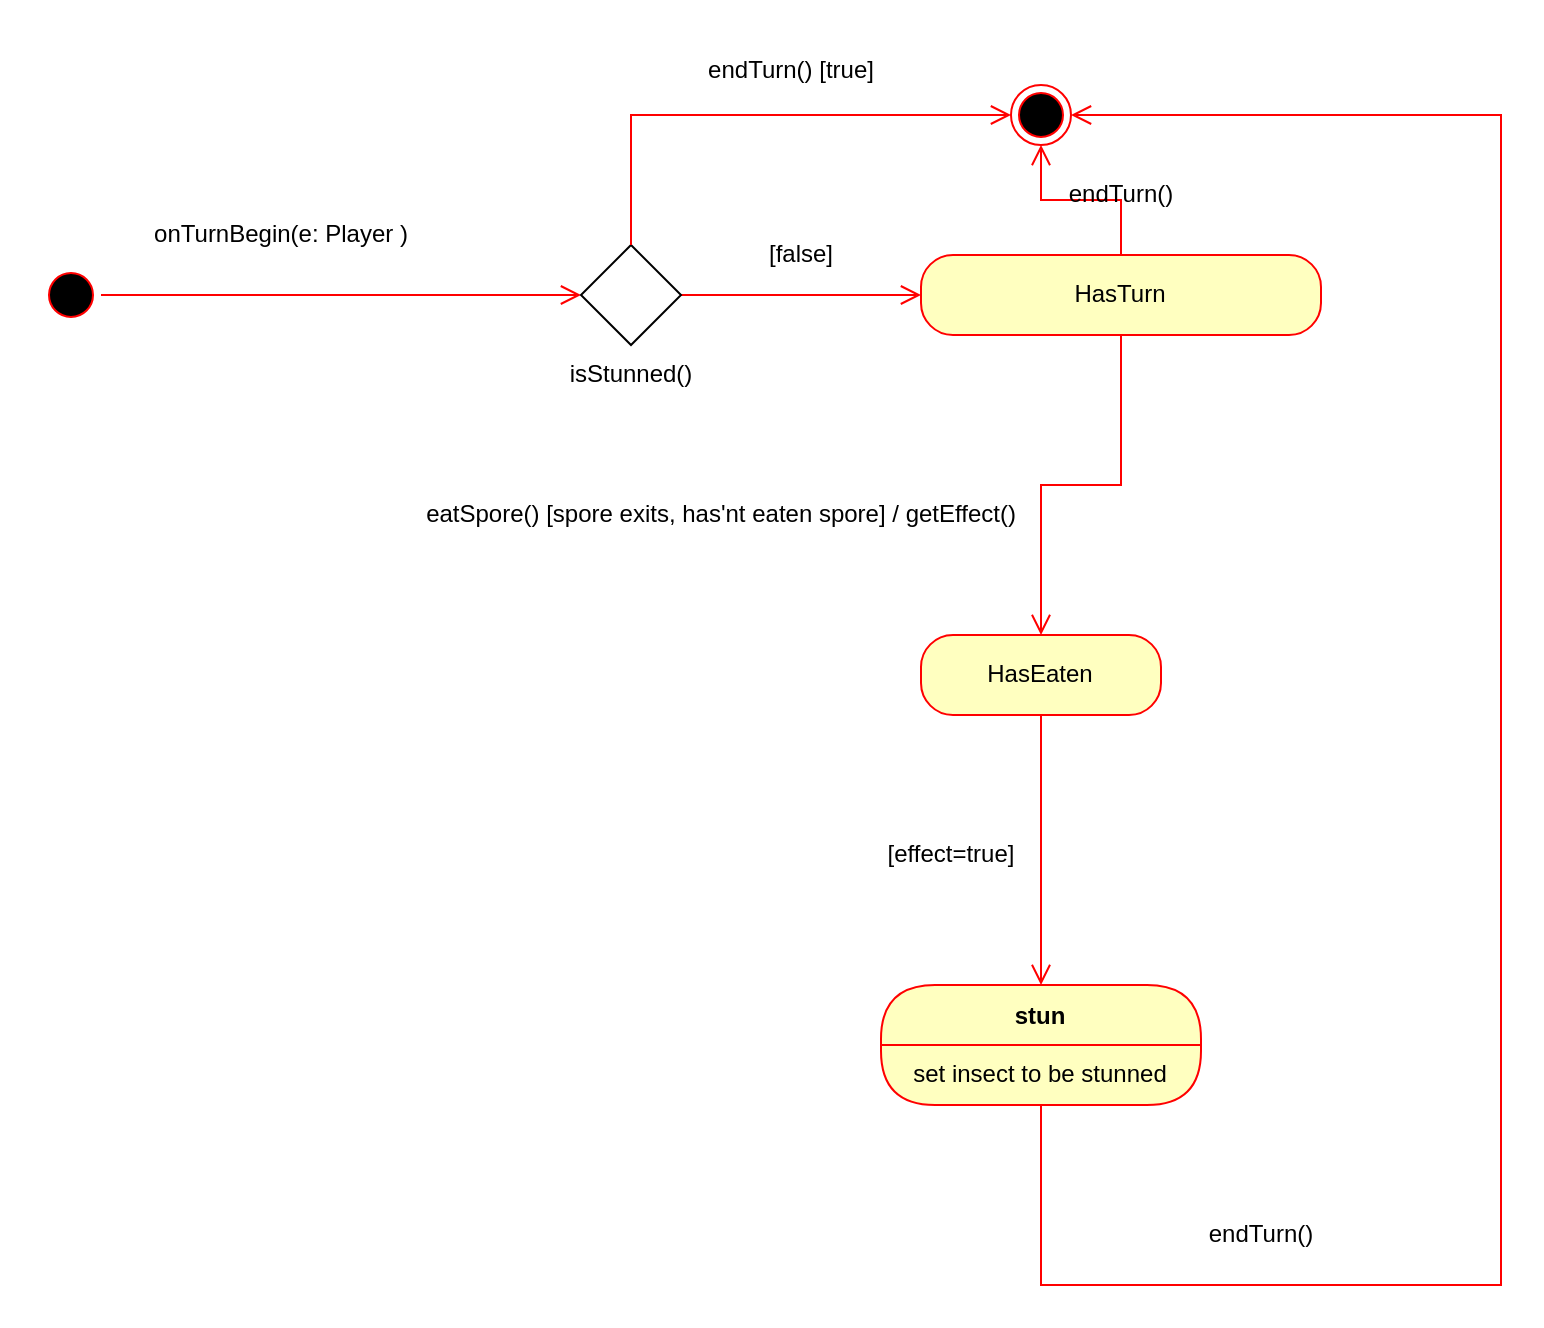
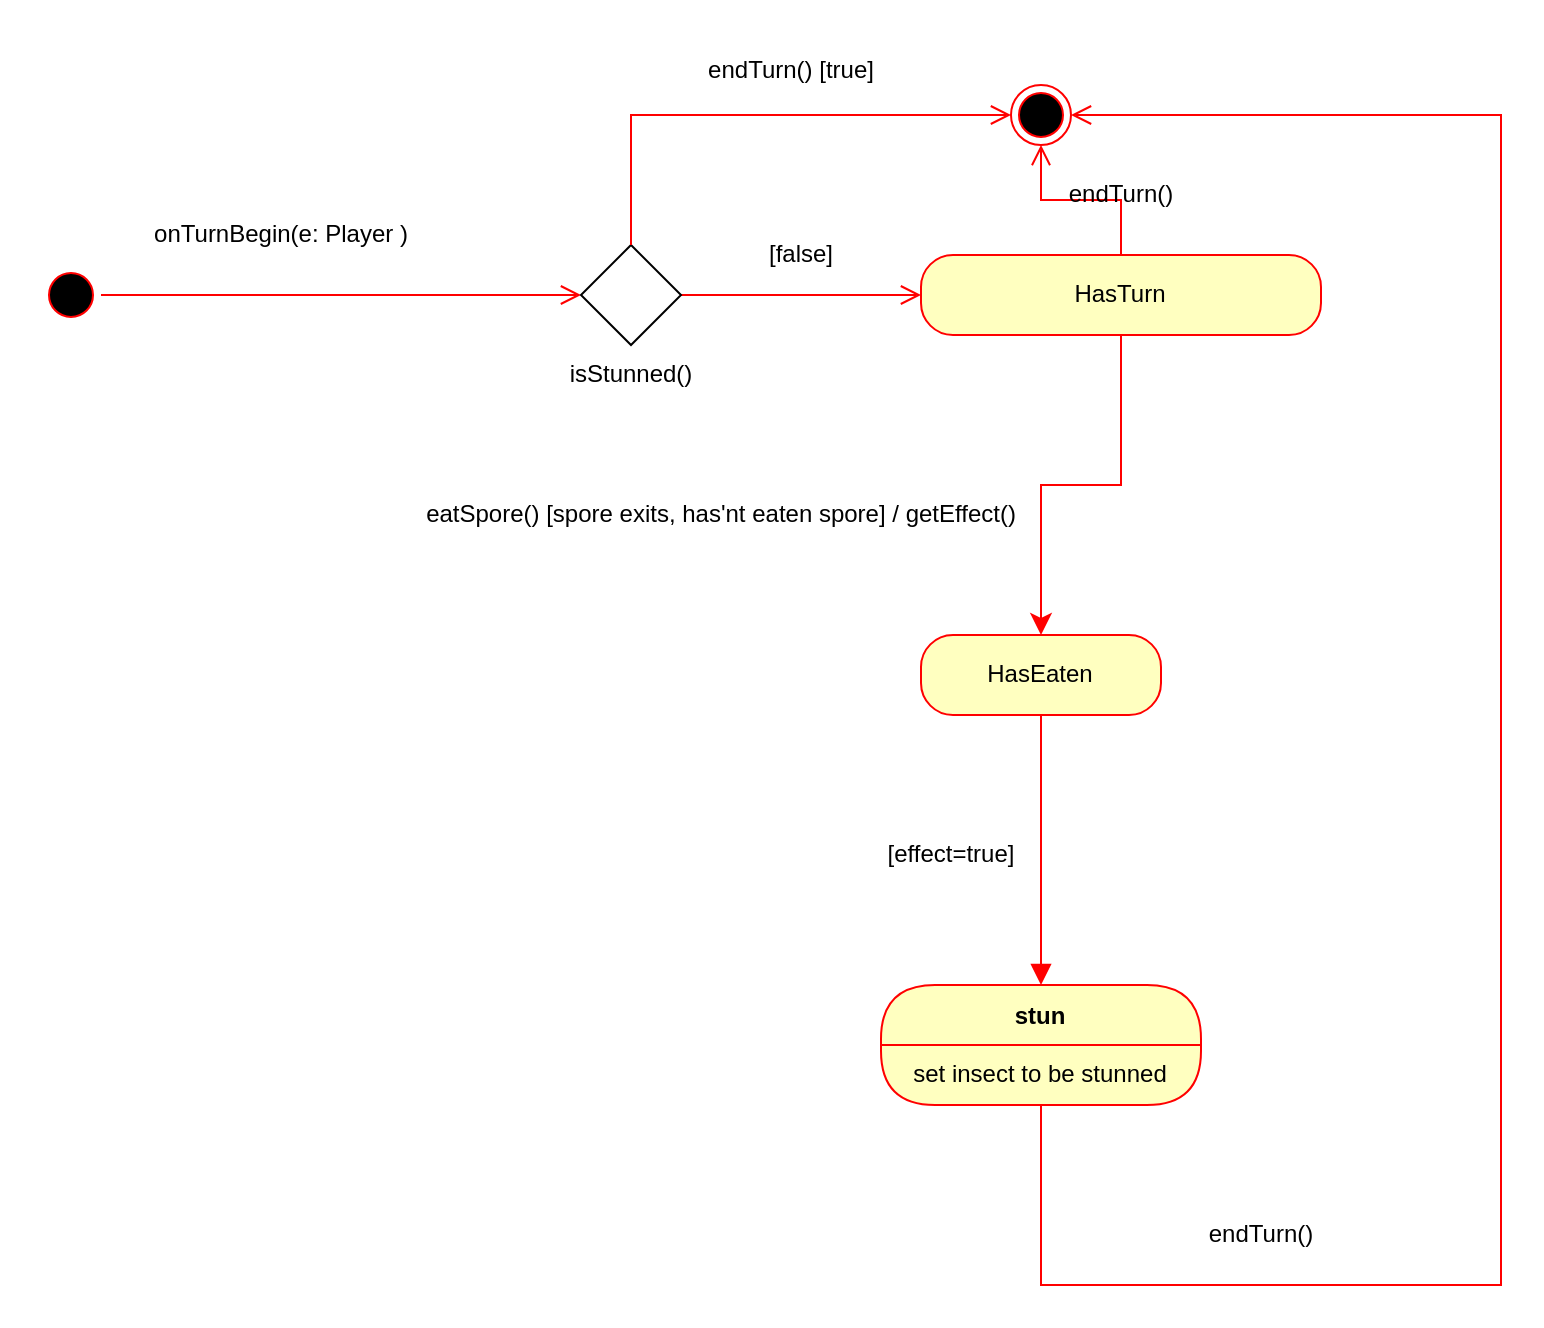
edge "HasTurn" -> "HasEaten": arrowhead open -> classic
edge "HasEaten" -> "stun": arrowhead open -> block
